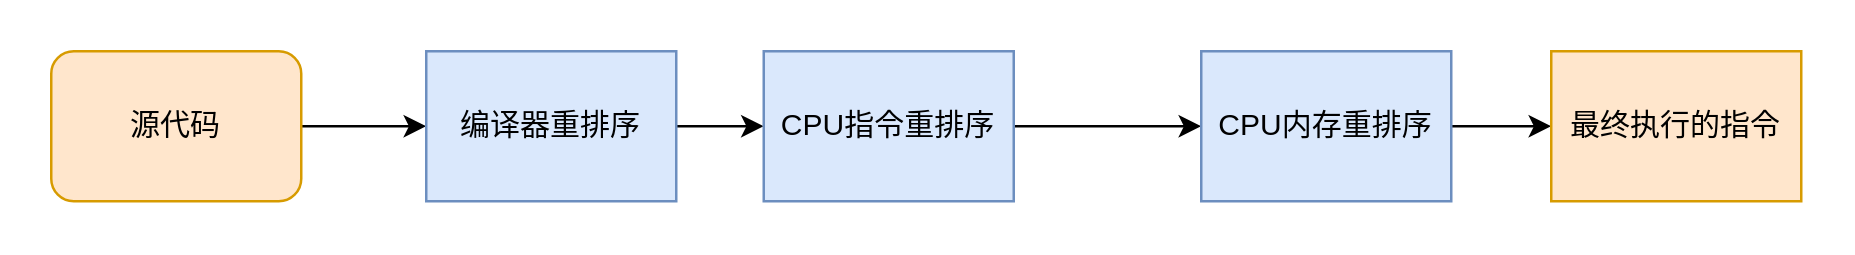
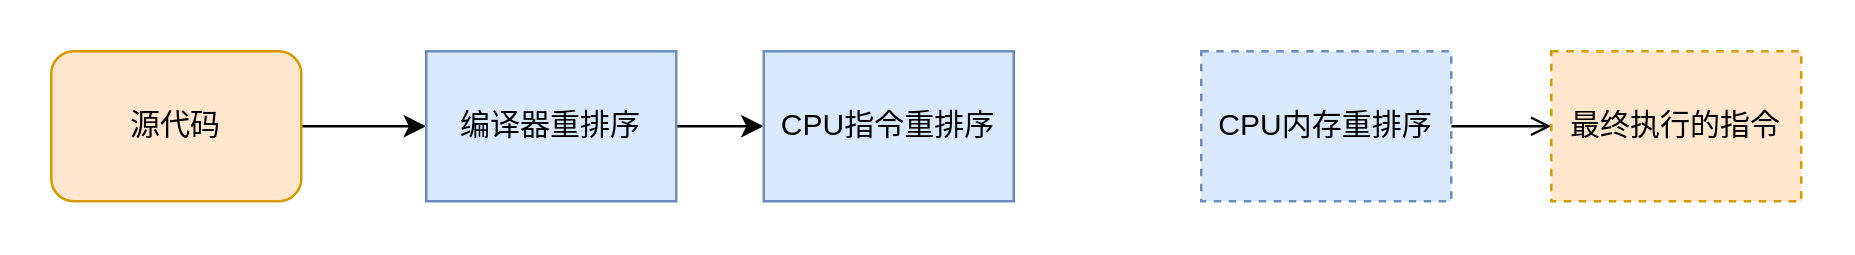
edge "CPU指令重排序" -> "CPU内存重排序": removed
node "CPU内存重排序": style solid -> dashed
edge "CPU内存重排序" -> "最终执行的指令": arrowhead classic -> open
node "最终执行的指令": style solid -> dashed
